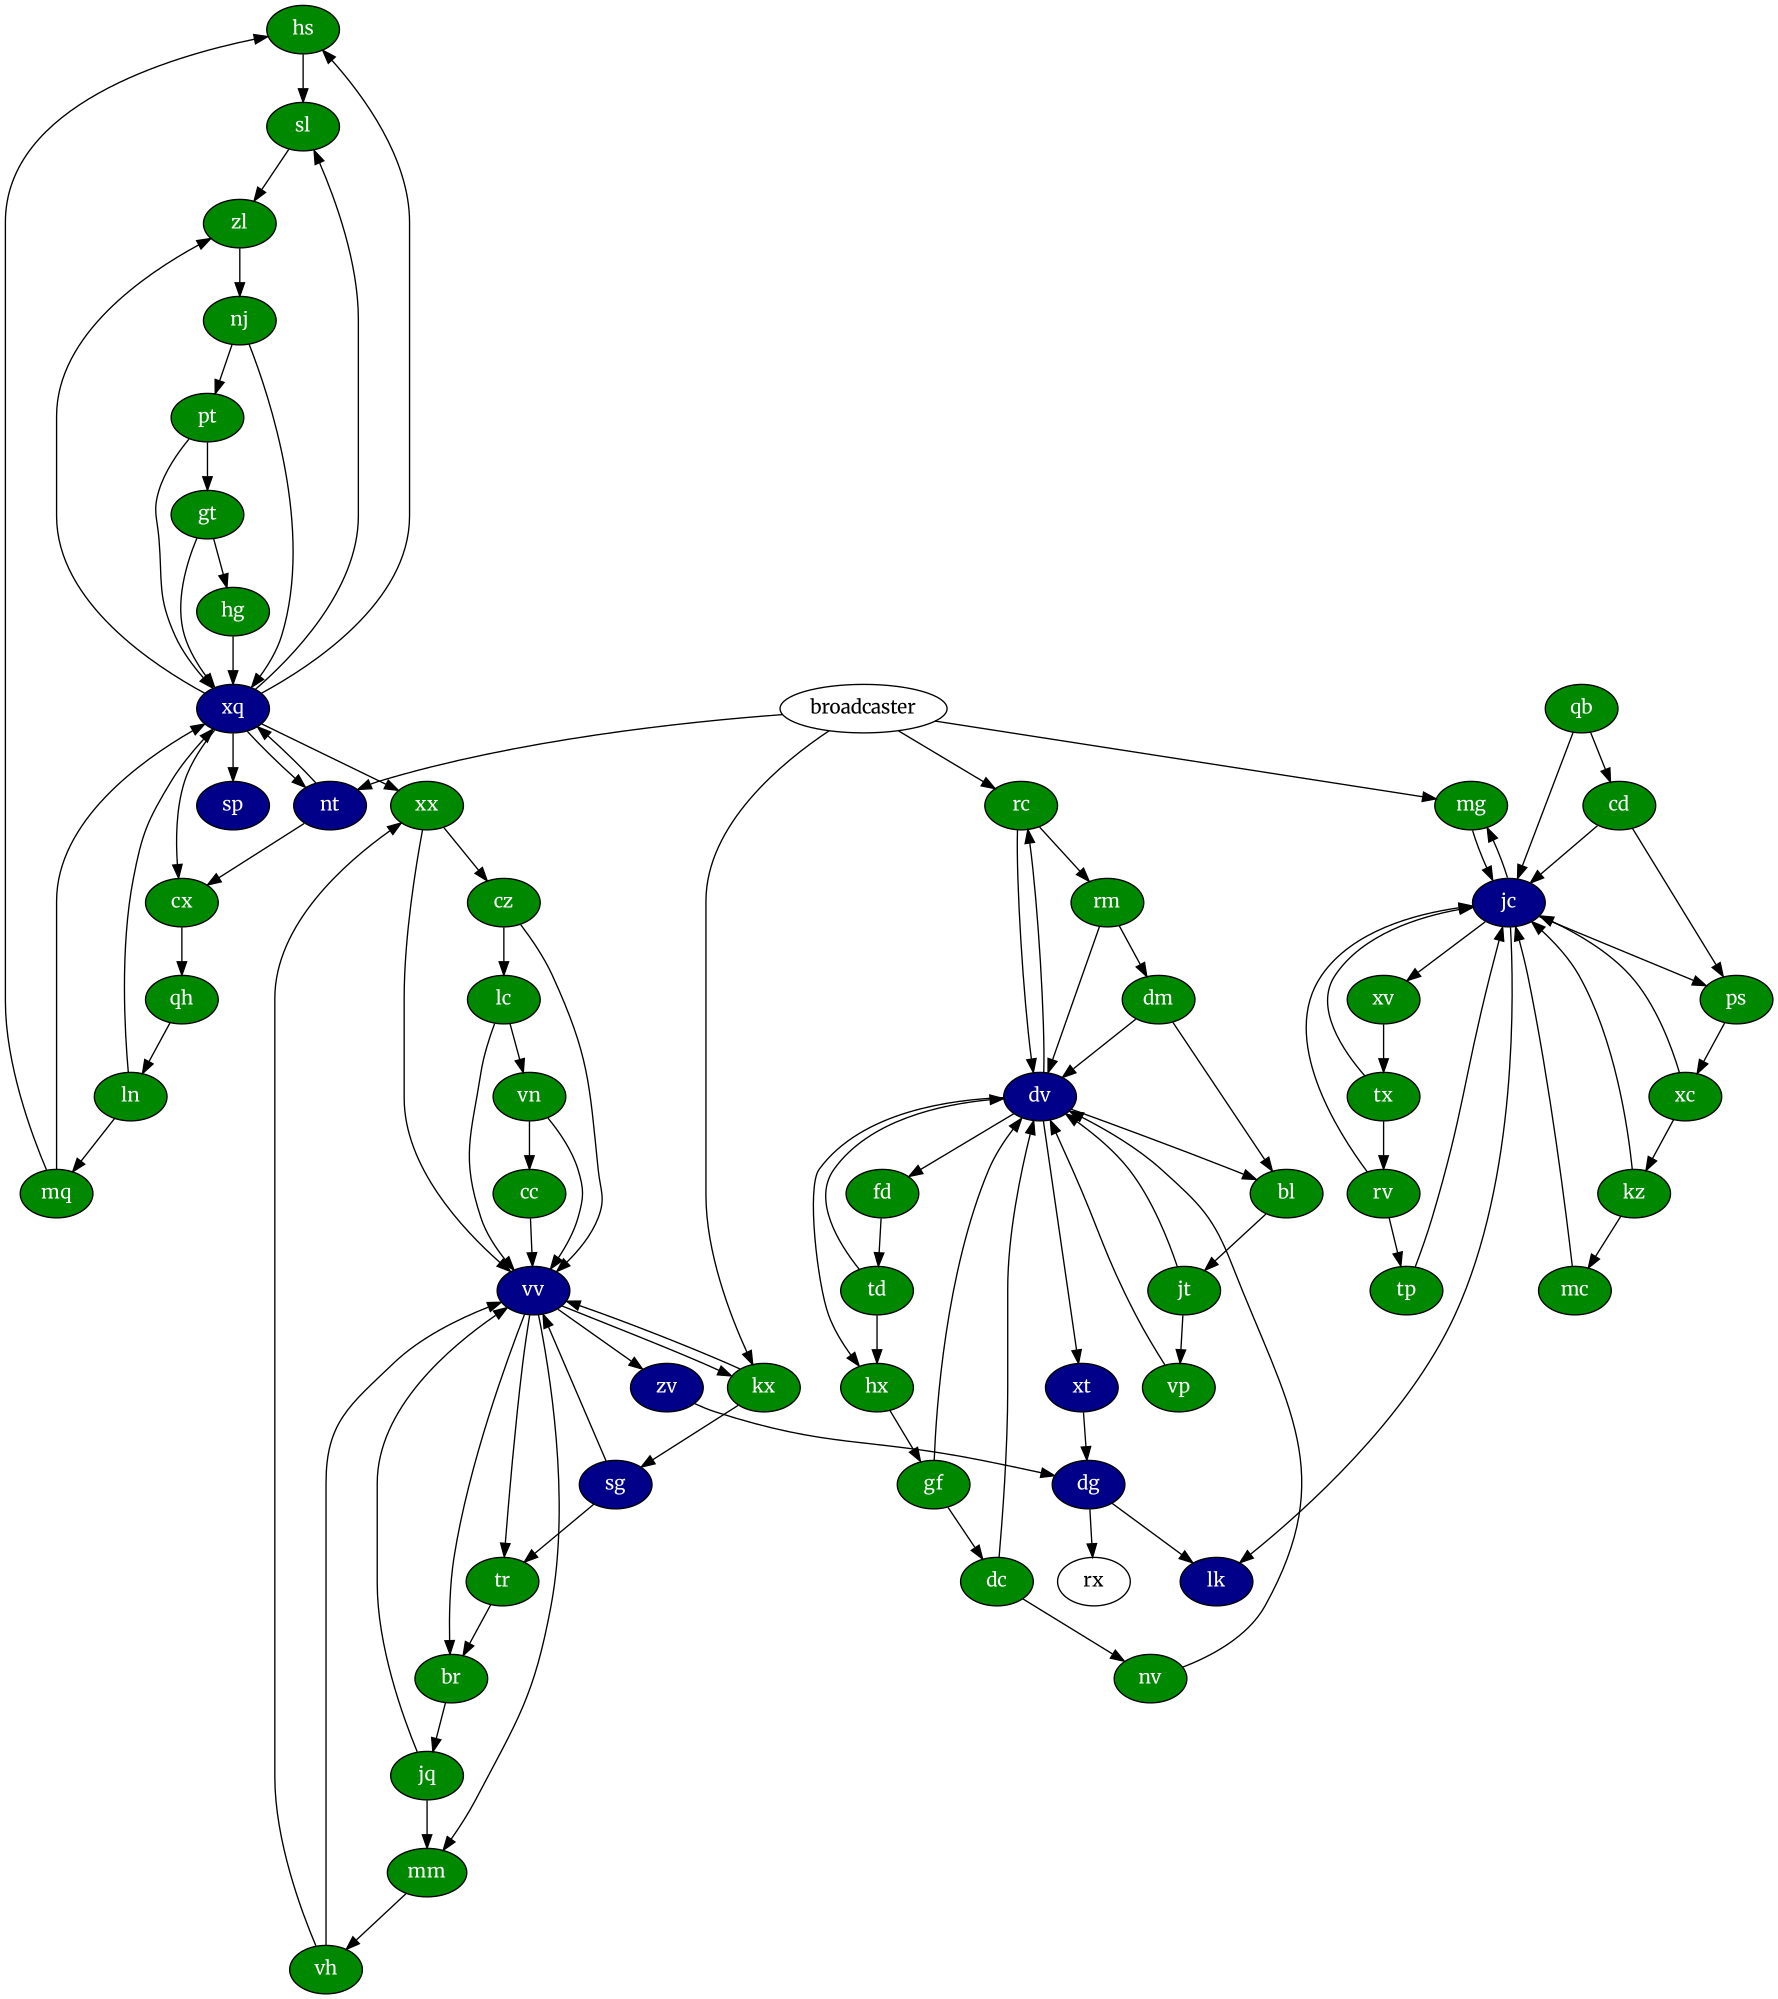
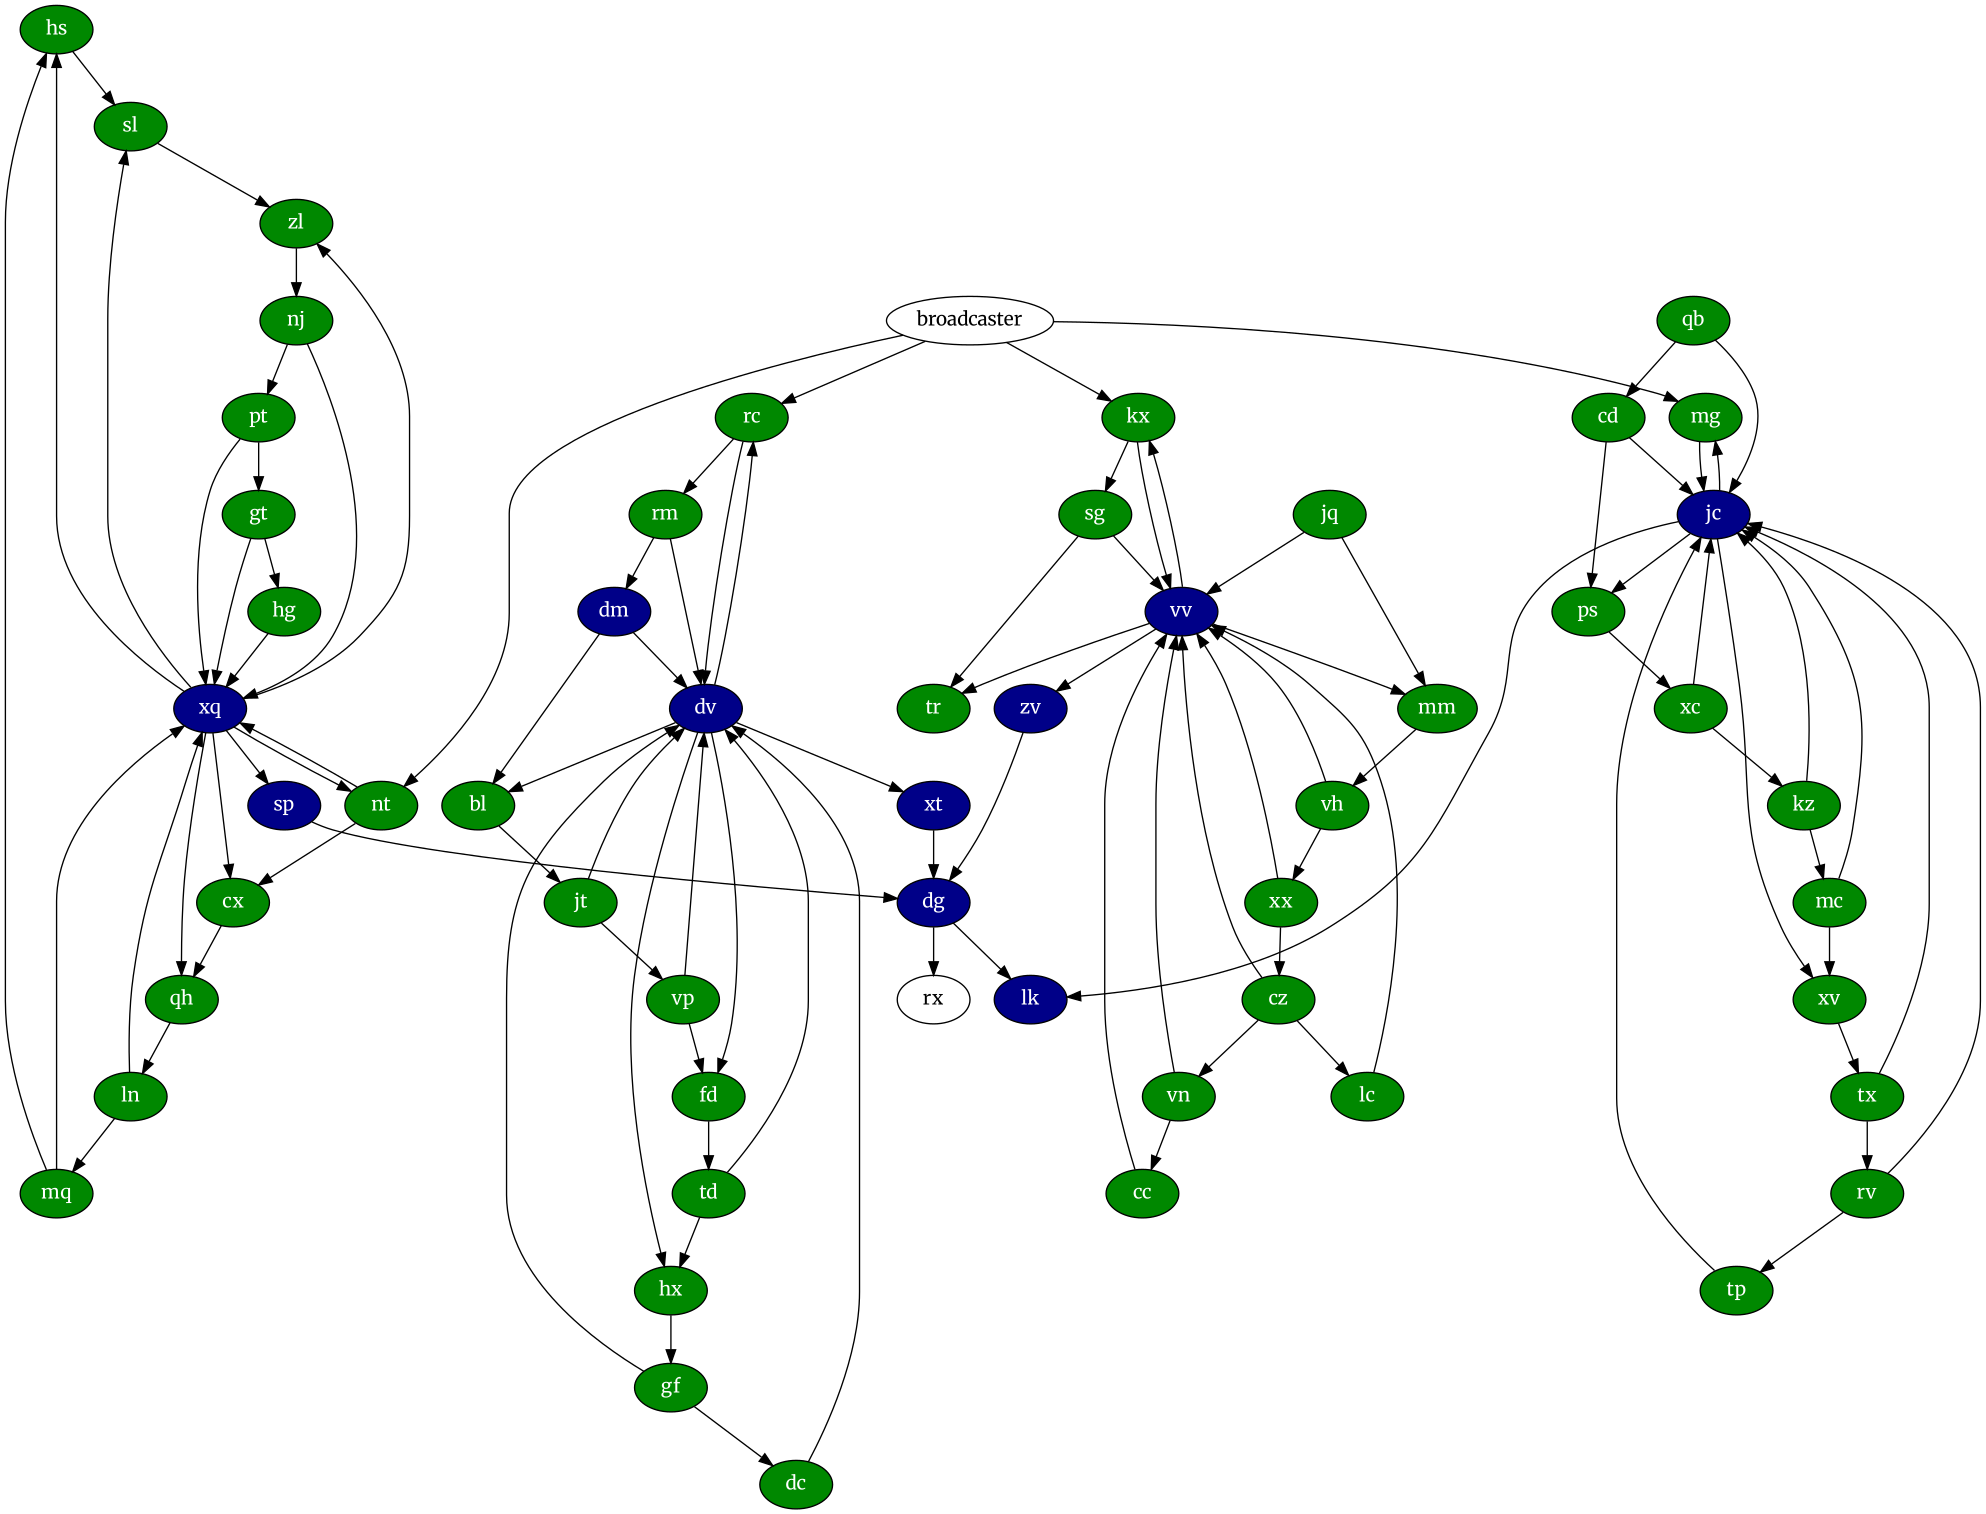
edge "xq" -> "xx": now "xq" -> "qh"
node "nt": fillcolor #000088 -> #008800
edge "sp" -> "dg": added
edge "mc" -> "xv": added
node "dm": fillcolor #008800 -> #000088
edge "lc" -> "vn": now "cz" -> "vn"
edge "vp" -> "fd": added
node "sg": fillcolor #000088 -> #008800
node "br": removed
node "nv": removed
